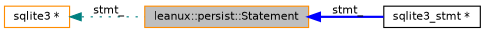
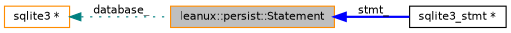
edge "leanux::persist::Statement" -> "sqlite3 *": label " stmt_" -> " database_"
